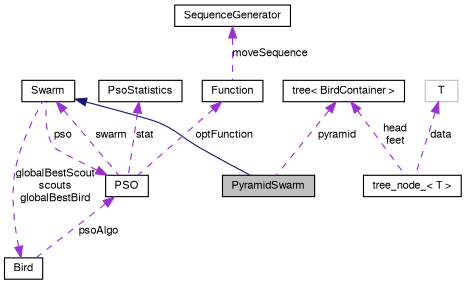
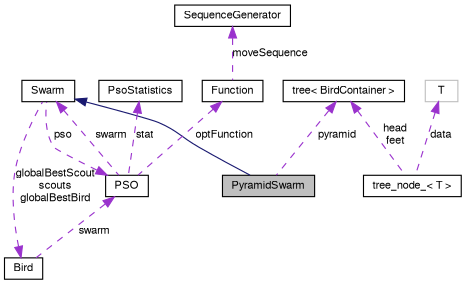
edge "Bird" -> "PSO": label "psoAlgo" -> "swarm"
